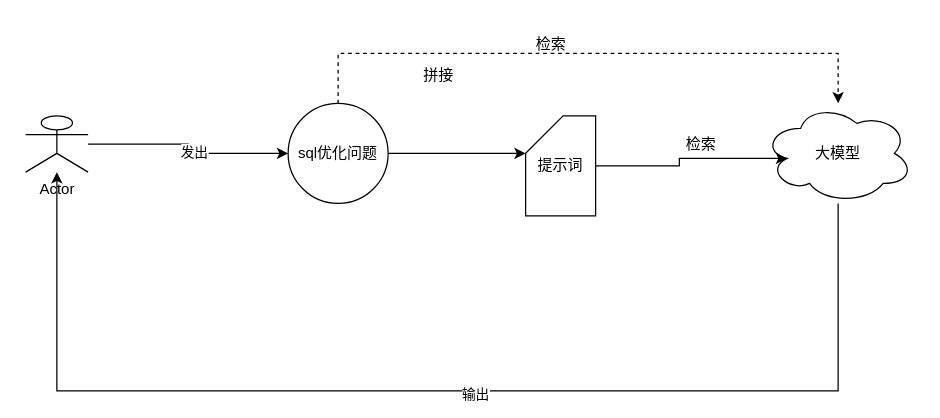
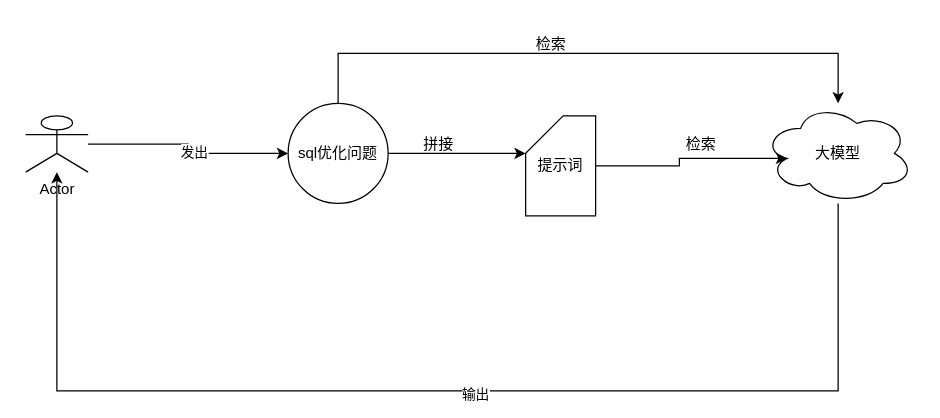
edge "sql优化问题" -> "大模型": style dashed -> solid
node "拼接": moved (438, 76) -> (438, 144)
